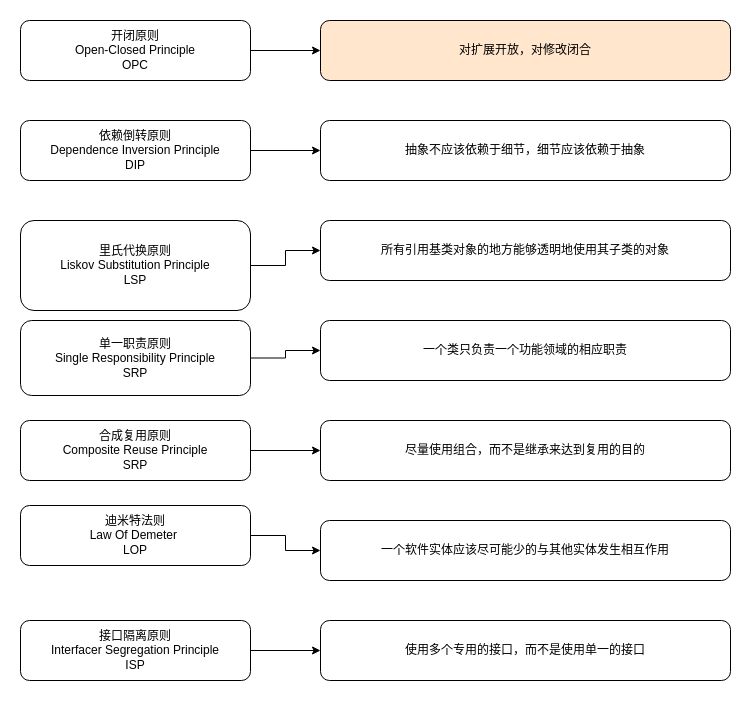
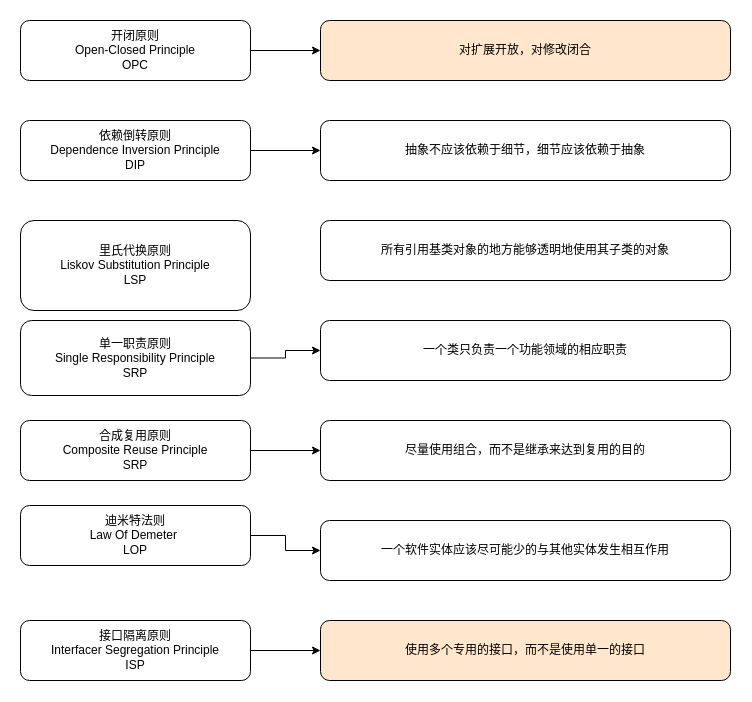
edge "里氏代换原则 Liskov Substitution Principle LSP" -> "所有引用基类对象的地方能够透明地使用其子类的对象": removed
node "使用多个专用的接口，而不是使用单一的接口": fillcolor #ffffff -> #ffe6cc
